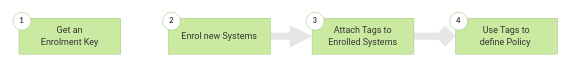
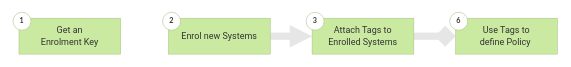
node "4": label "4" -> "6"
